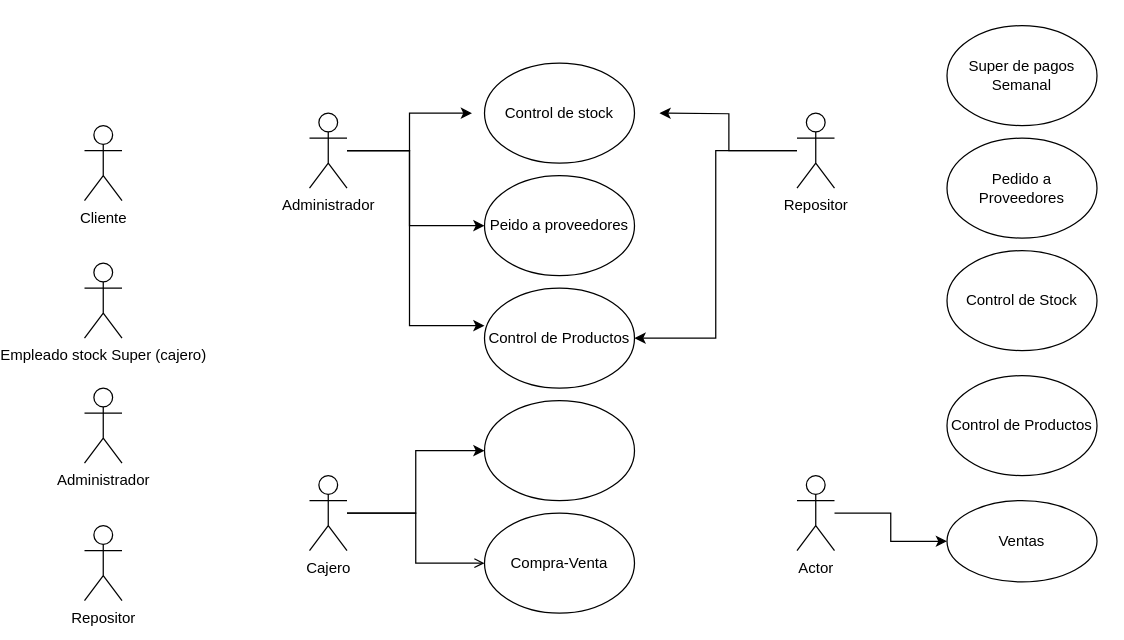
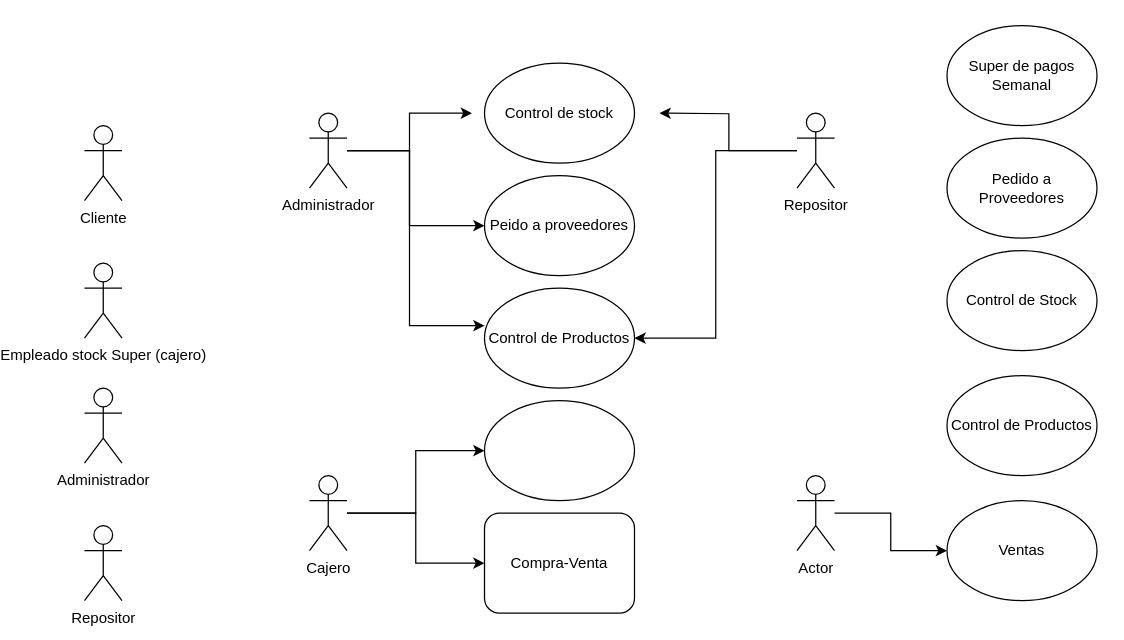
node "Ventas": size 150x81 -> 150x100
edge "Cajero" -> "Compra-Venta": arrowhead open -> classic
node "Compra-Venta": shape ellipse -> rounded rectangle
